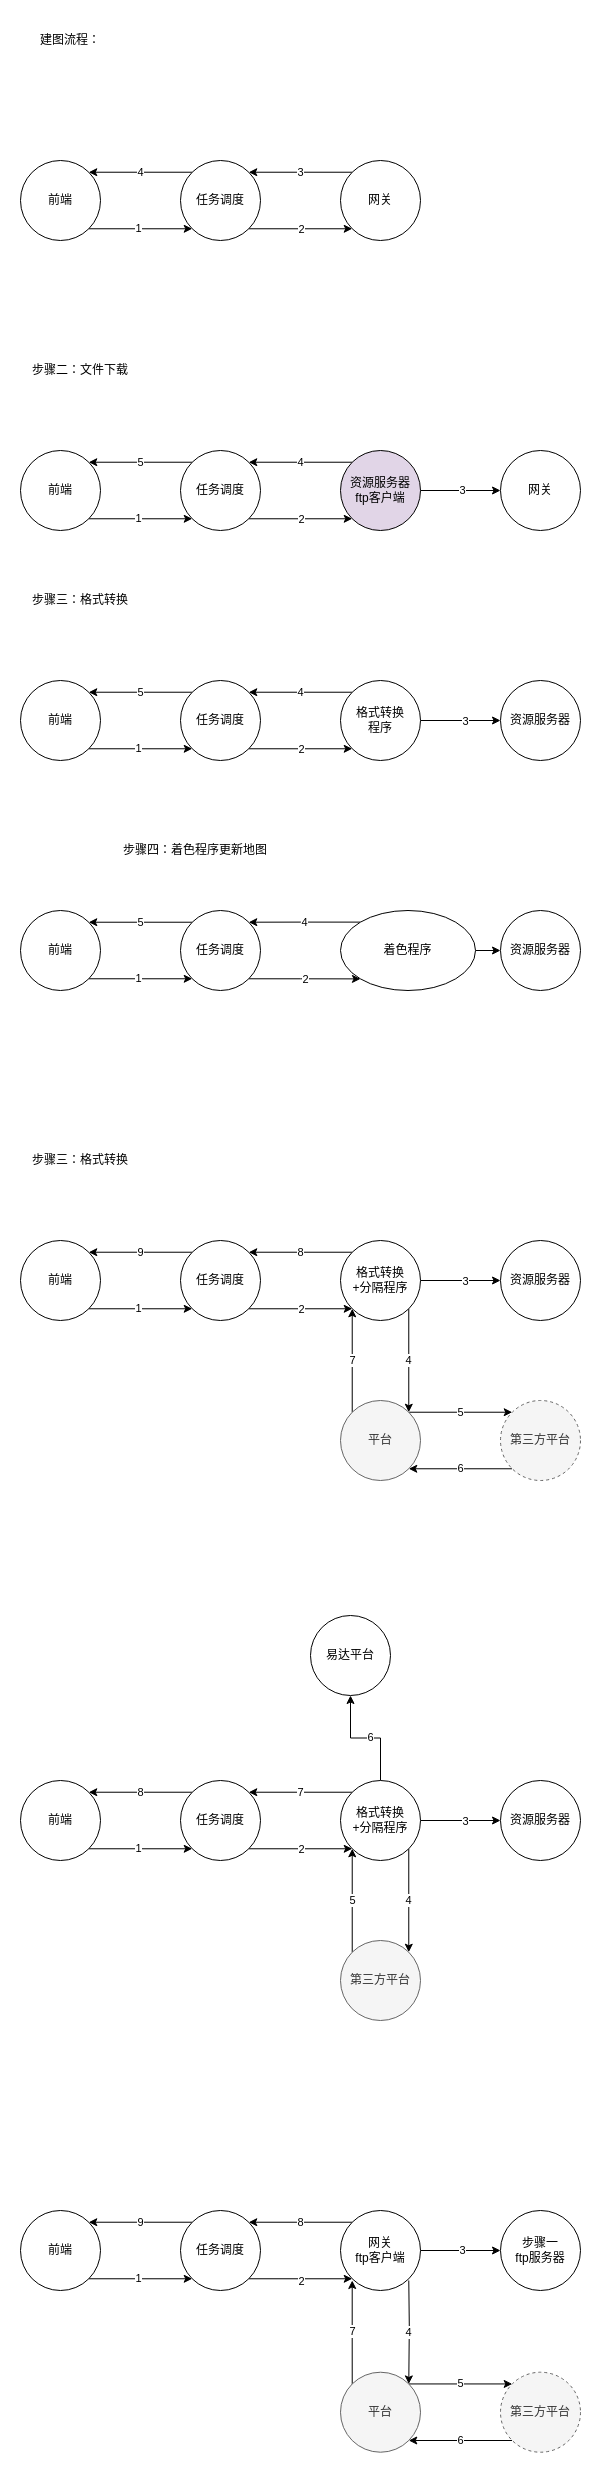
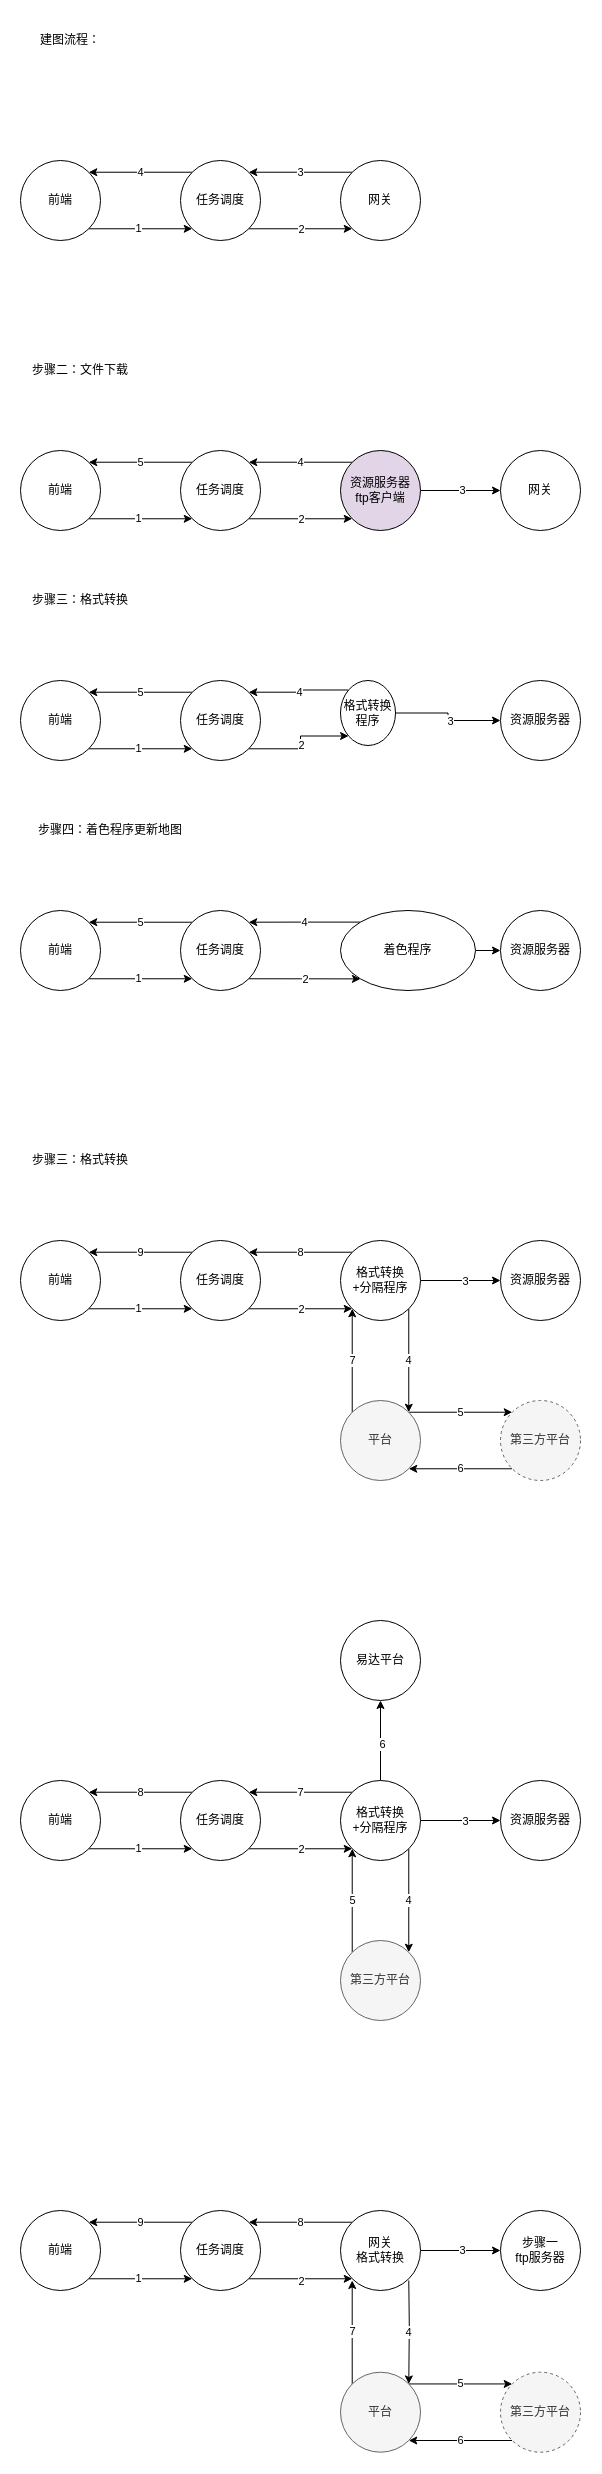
node "格式转换 程序": size 80x80 -> 55x65
node "步骤四：着色程序更新地图": moved (196, 851) -> (111, 831)
node "易达平台": moved (351, 1656) -> (381, 1661)
node "网关 ftp客户端": label "网关 ftp客户端" -> "网关 格式转换"
